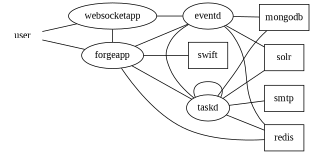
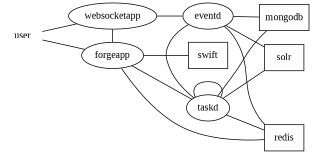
edge "eventd" -- "forgeapp": removed
node "smtp": removed
